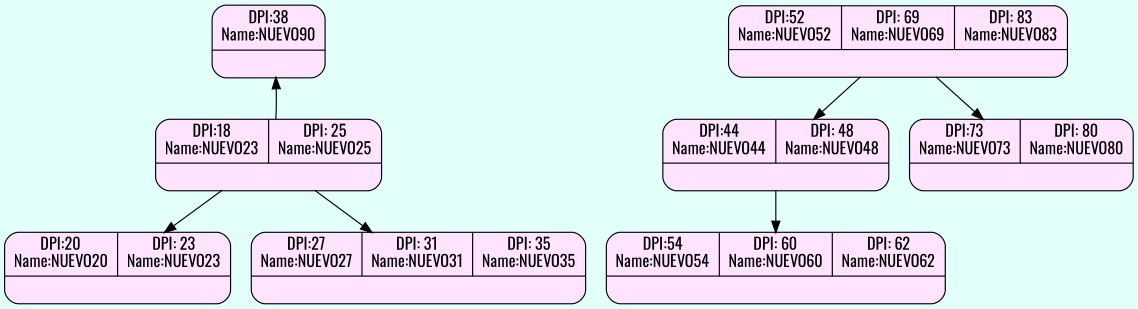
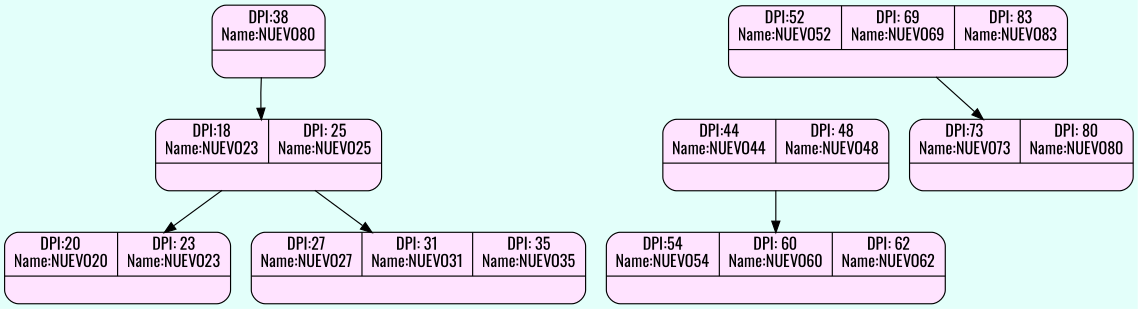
node "DPI:38": text "Name:NUEVO90" -> "Name:NUEVO80"
edge "DPI:52" -> "DPI:44": removed
edge "DPI:18" -> "DPI:38": reversed
